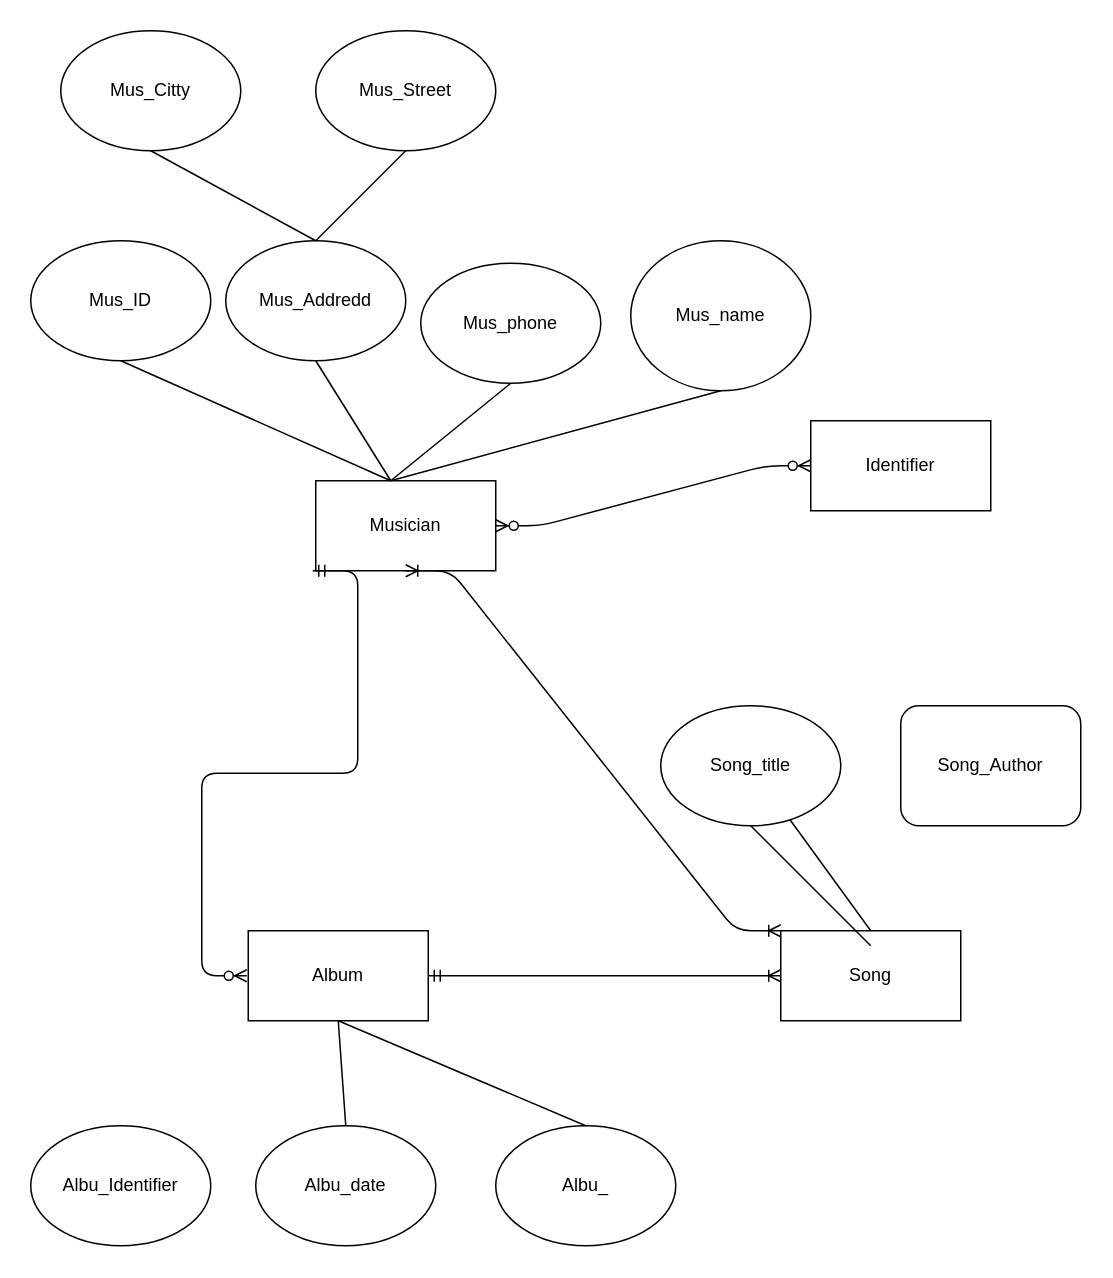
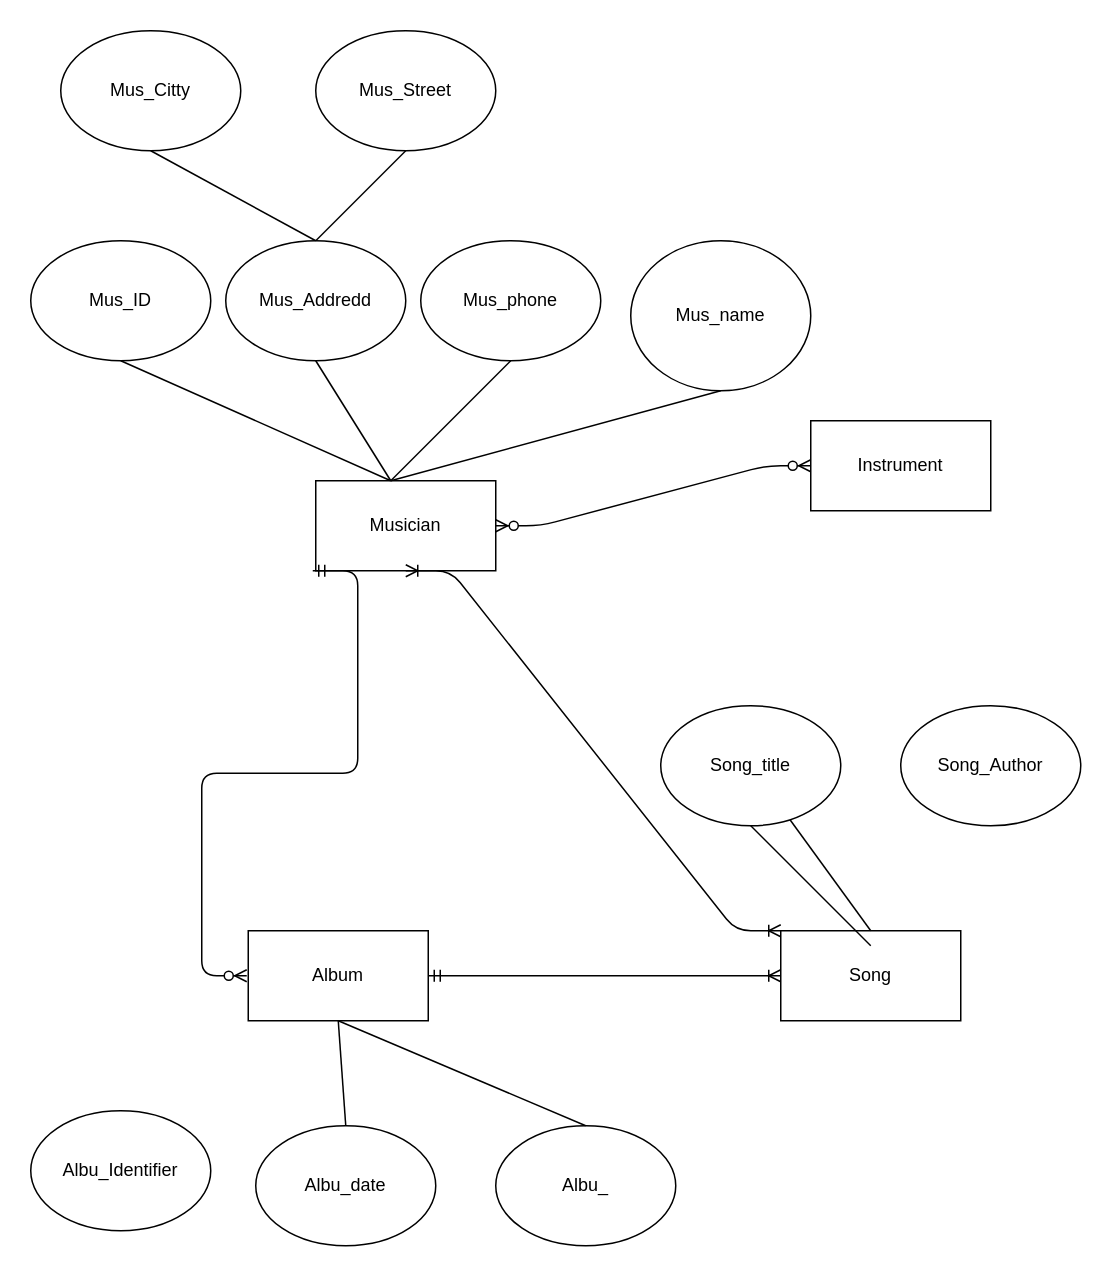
node "Mus_phone": moved (511, 323) -> (511, 301)
node "Identifier": label "Identifier" -> "Instrument"
node "Song_Author": shape rounded rectangle -> ellipse
node "Albu_Identifier": moved (121, 1186) -> (121, 1171)
